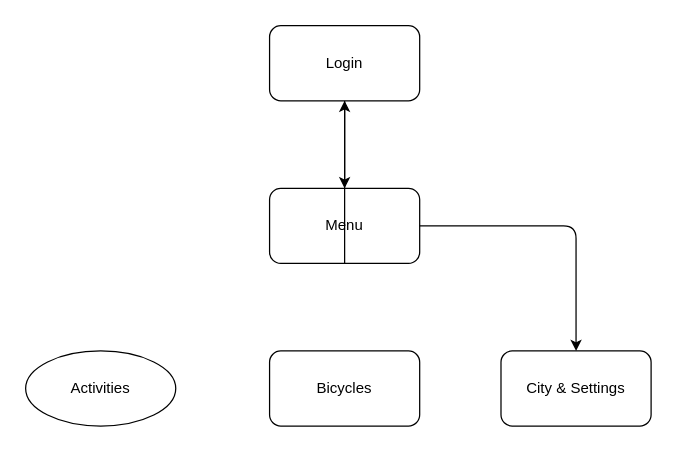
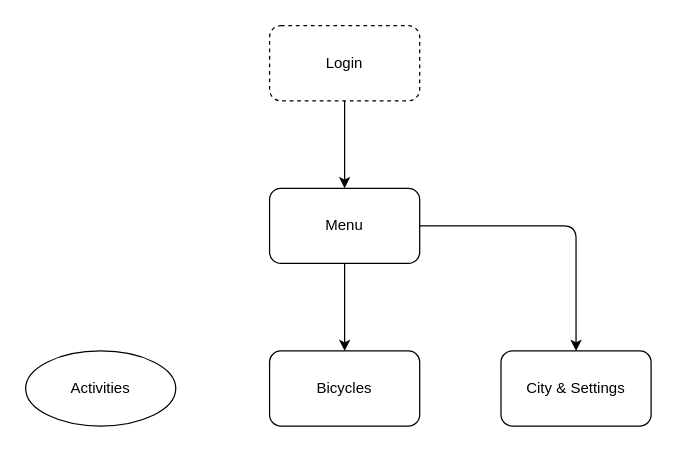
node "Login": style solid -> dashed
edge "Menu" -> "Login": now "Menu" -> "Bicycles"
